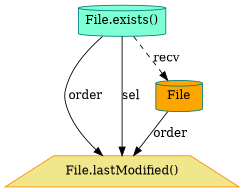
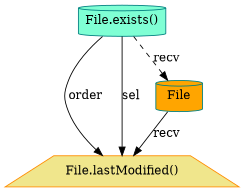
edge "File" -> "File.lastModified()": label "order" -> "recv"
